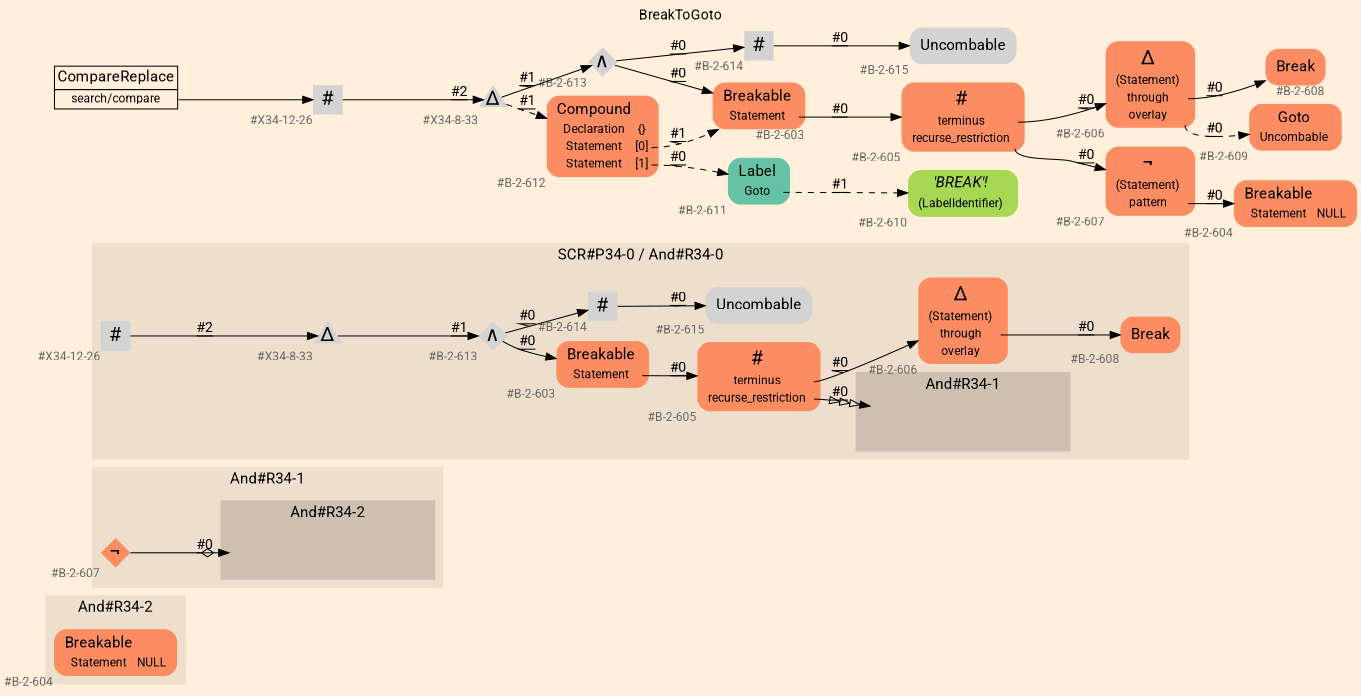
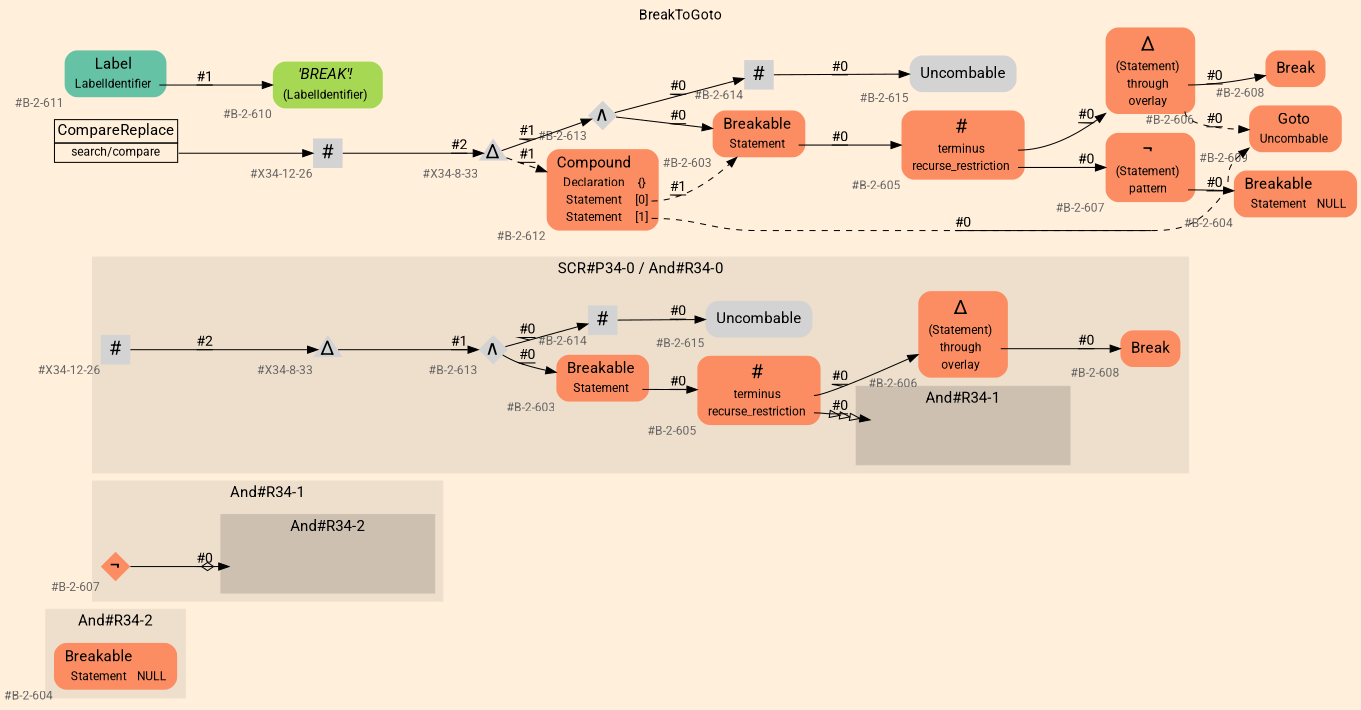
edge "Compound" -> "Label": now "Compound" -> "Goto"
node "Label": text "Goto" -> "LabelIdentifier"
edge "Label" -> "'BREAK'!": style dashed -> solid
